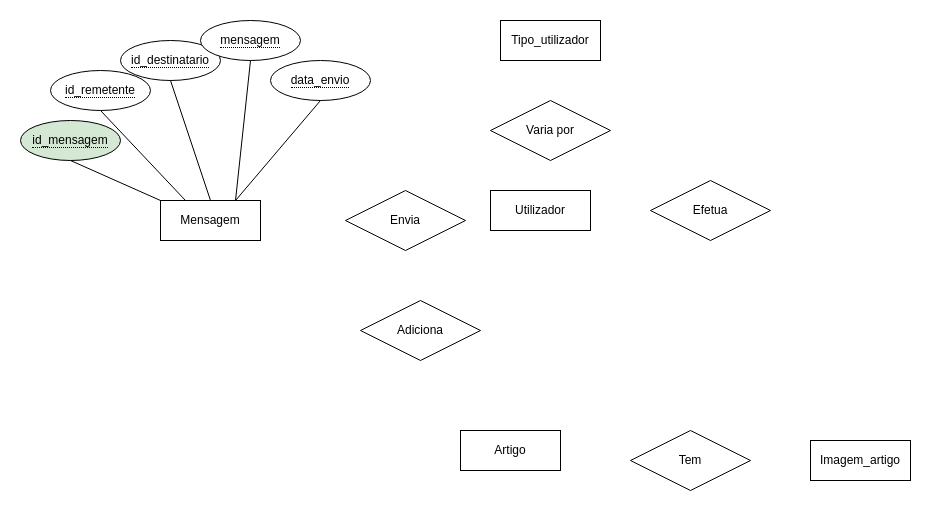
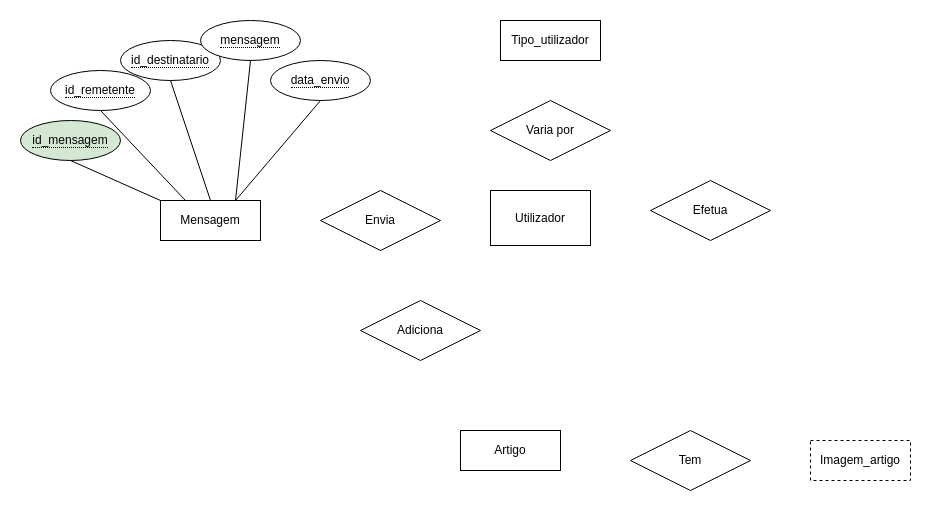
node "Utilizador": size 100x40 -> 100x55
node "Envia": moved (406, 221) -> (381, 221)
node "Imagem_artigo": style solid -> dashed
